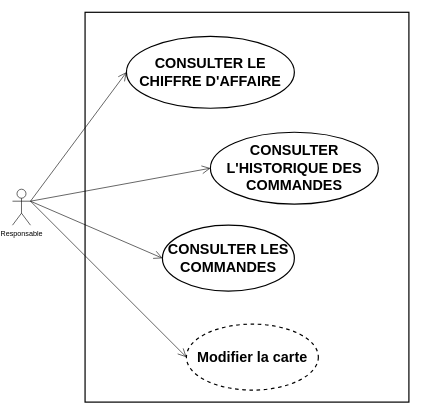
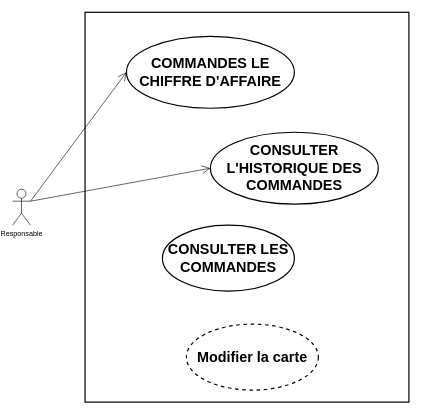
node "CONSULTER LE CHIFFRE D'AFFAIRE": label "CONSULTER LE CHIFFRE D'AFFAIRE" -> "COMMANDES LE CHIFFRE D'AFFAIRE"
edge "Responsable" -> "CONSULTER LES COMMANDES": removed
edge "Responsable" -> "Modifier la carte": removed
